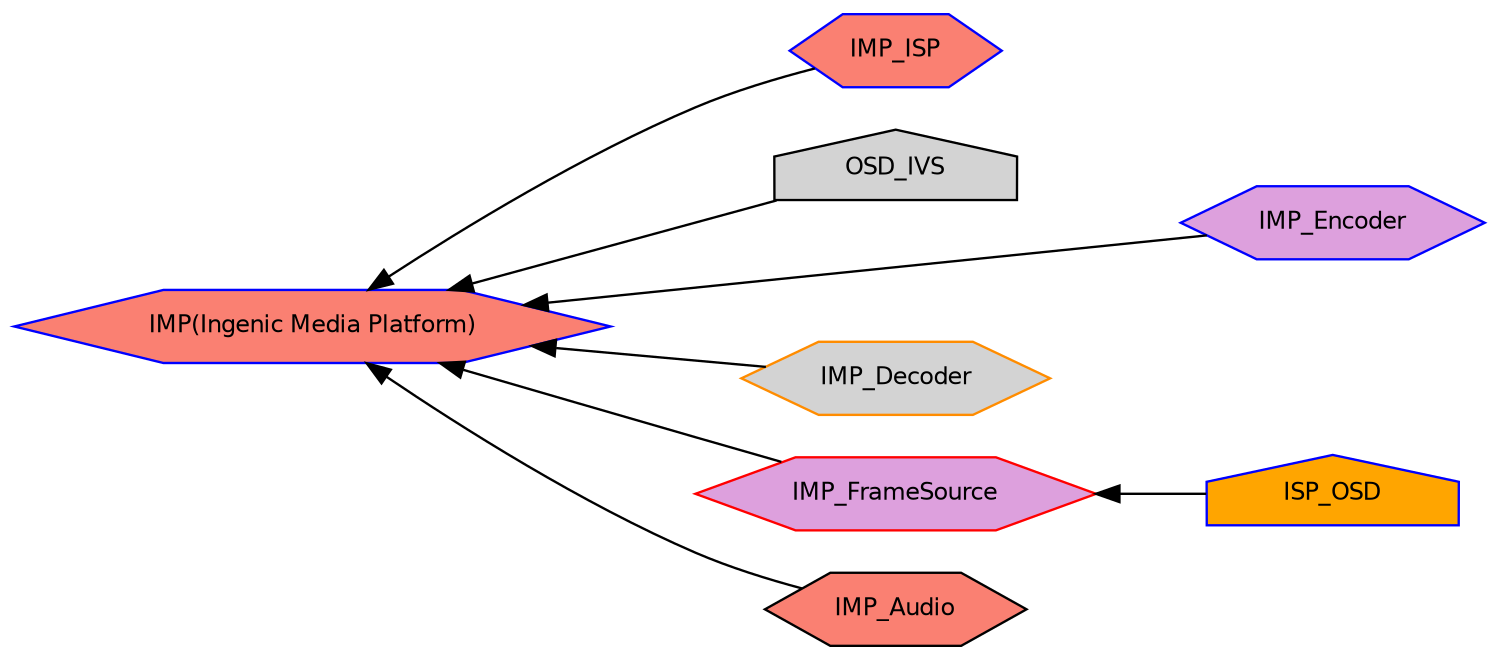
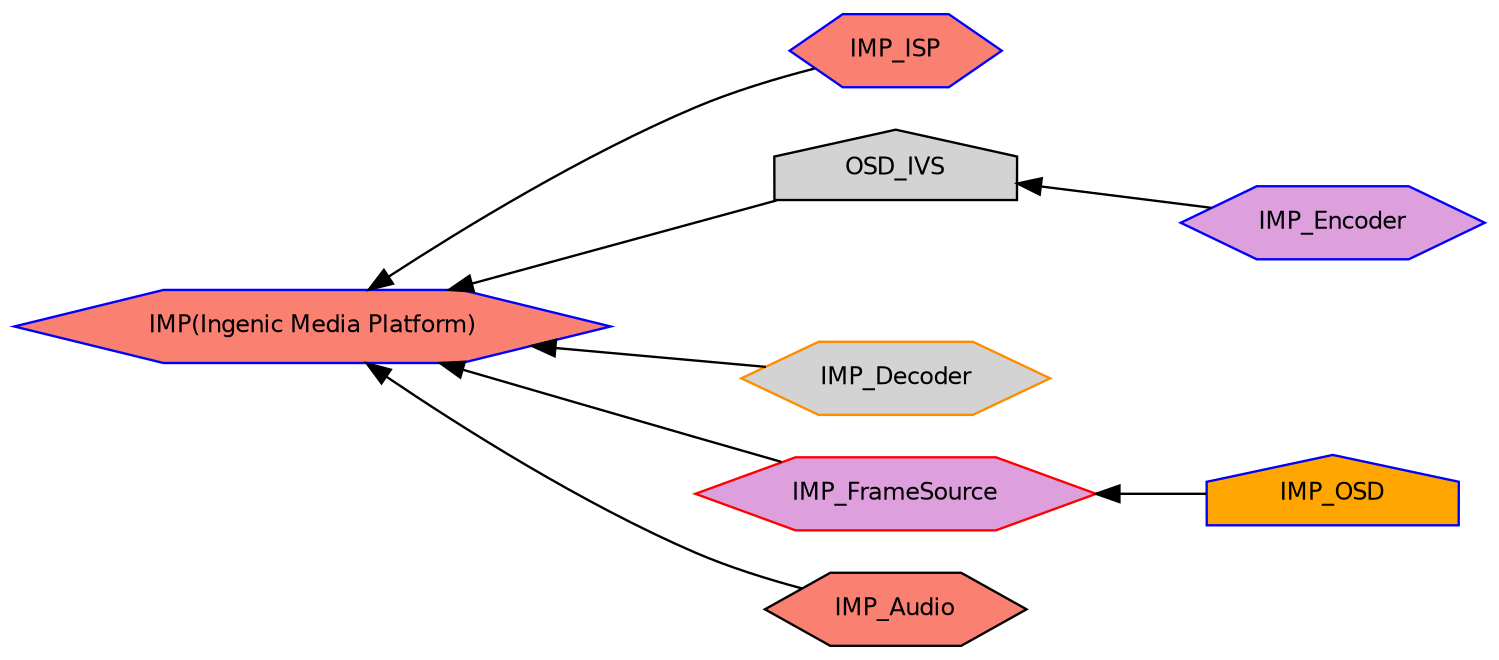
edge "IMP_Encoder" -> "IMP(Ingenic Media Platform)": now "IMP_Encoder" -> "OSD_IVS"
node "ISP_OSD": label "ISP_OSD" -> "IMP_OSD"
